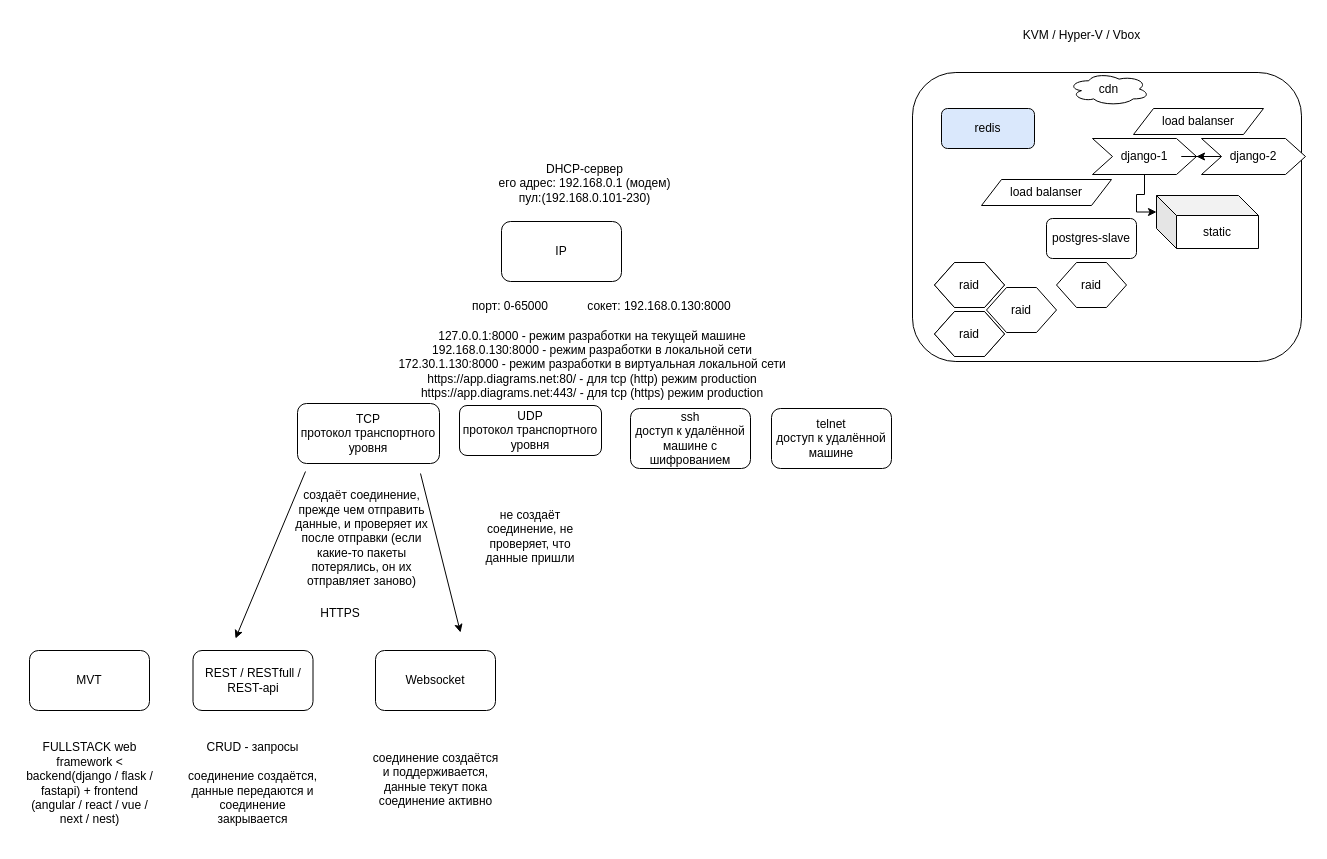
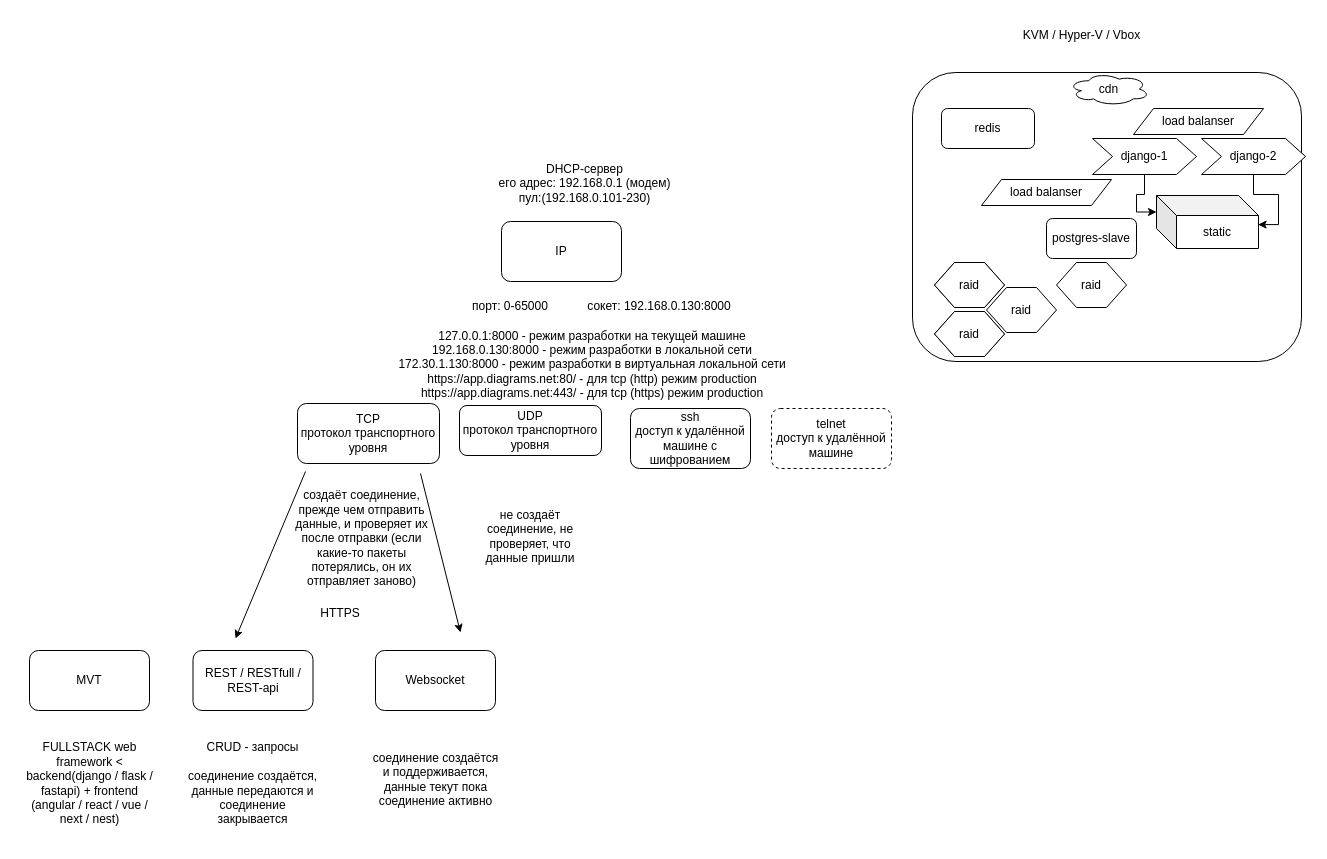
node "redis": fillcolor #dae8fc -> #ffffff
edge "django-2" -> "django-1": now "django-2" -> "static"
node "telnet доступ к удалённой машине": style solid -> dashed
